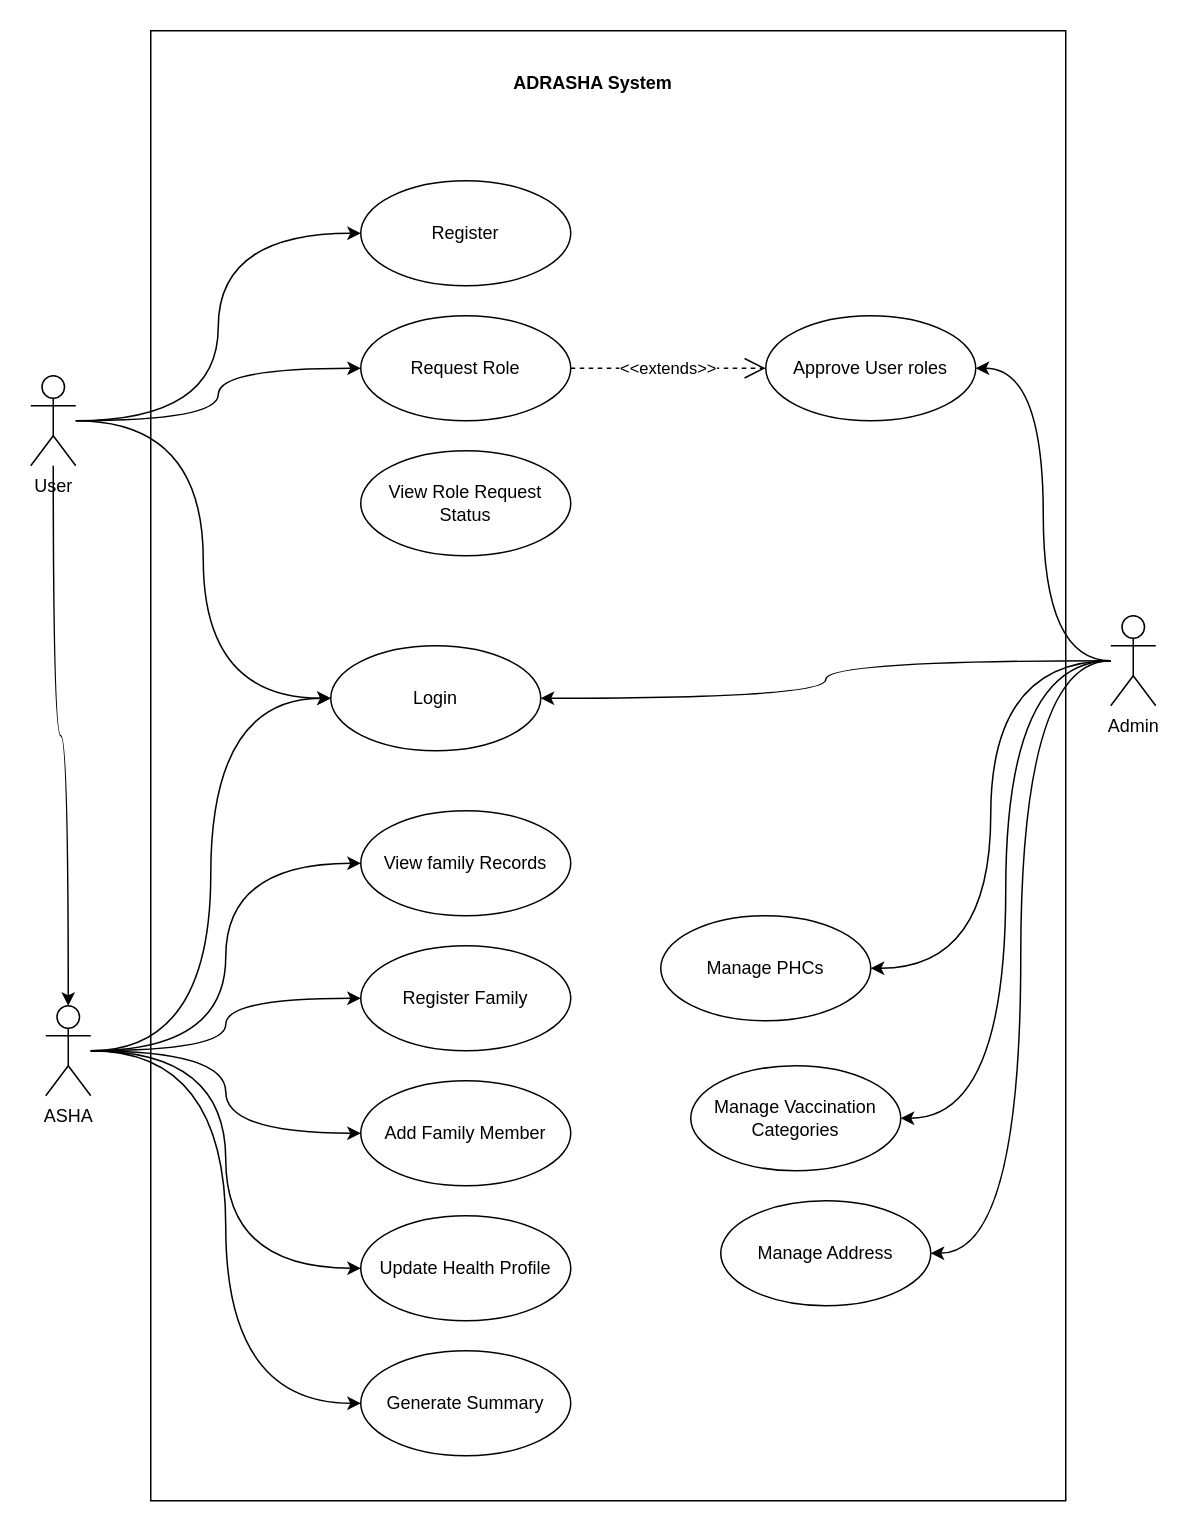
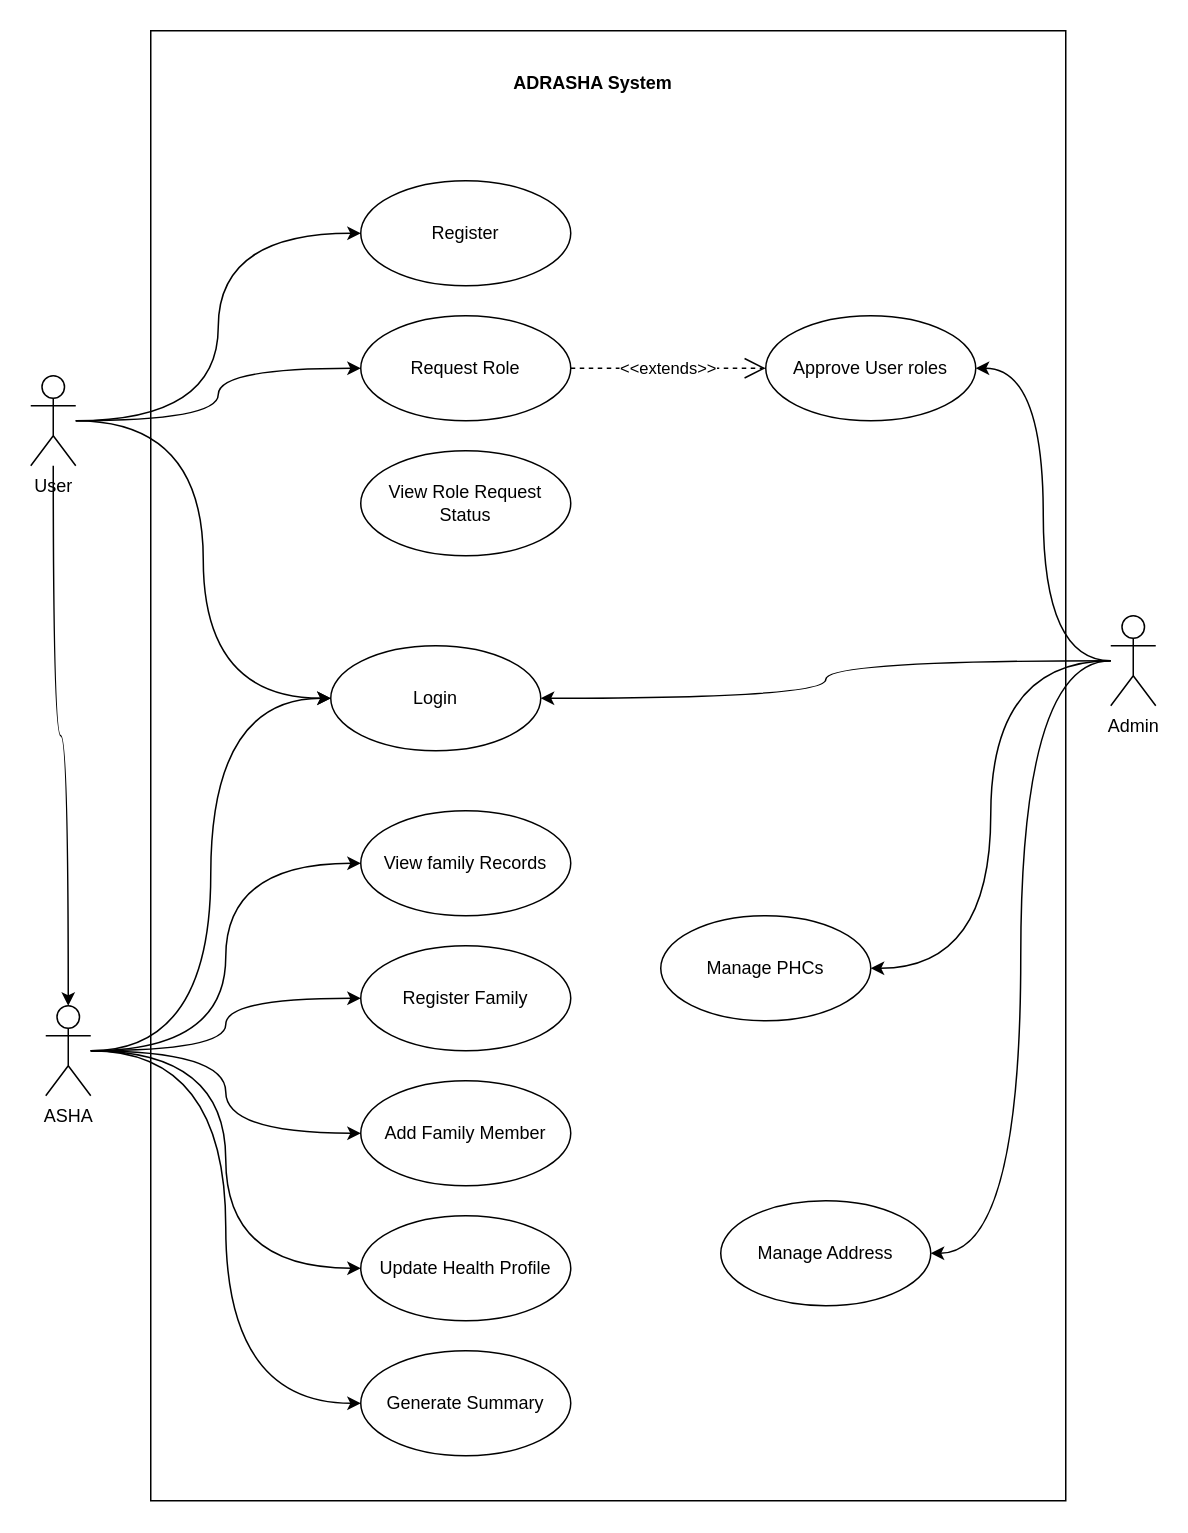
edge "Admin" -> "Manage Vaccination Categories": removed
node "Manage Vaccination Categories": removed
